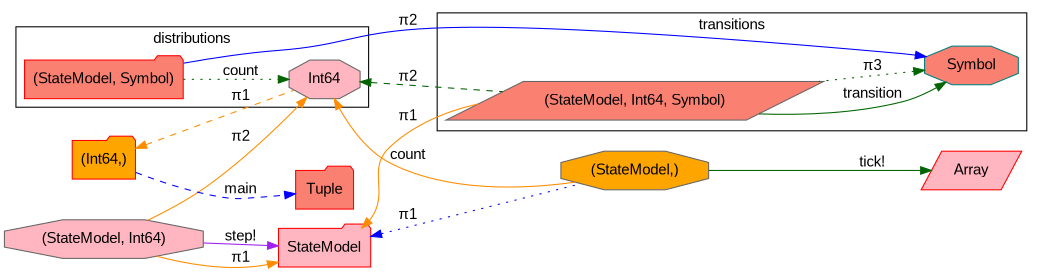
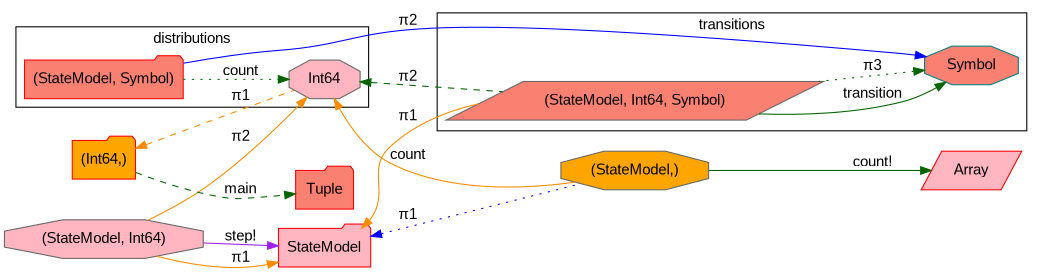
edge "(StateModel,)" -> "Array": label "tick!" -> "count!"
edge "(Int64,)" -> "Tuple": color blue -> darkgreen
